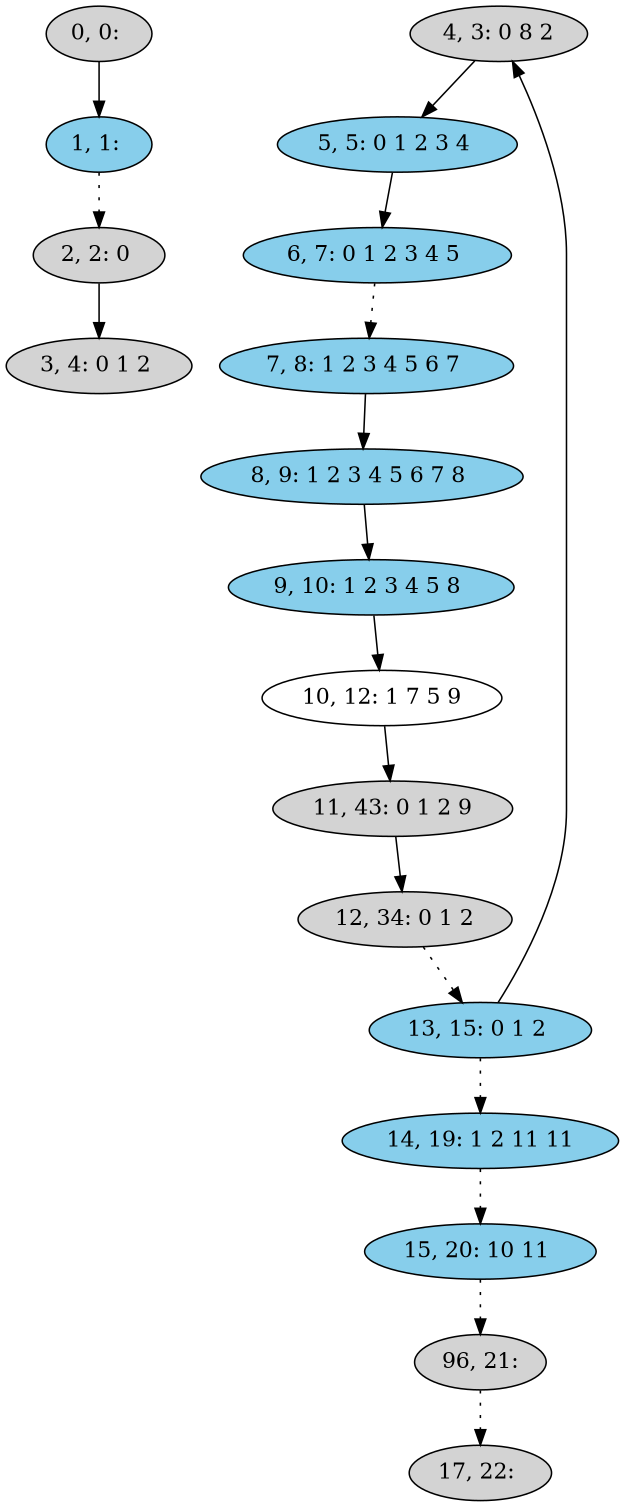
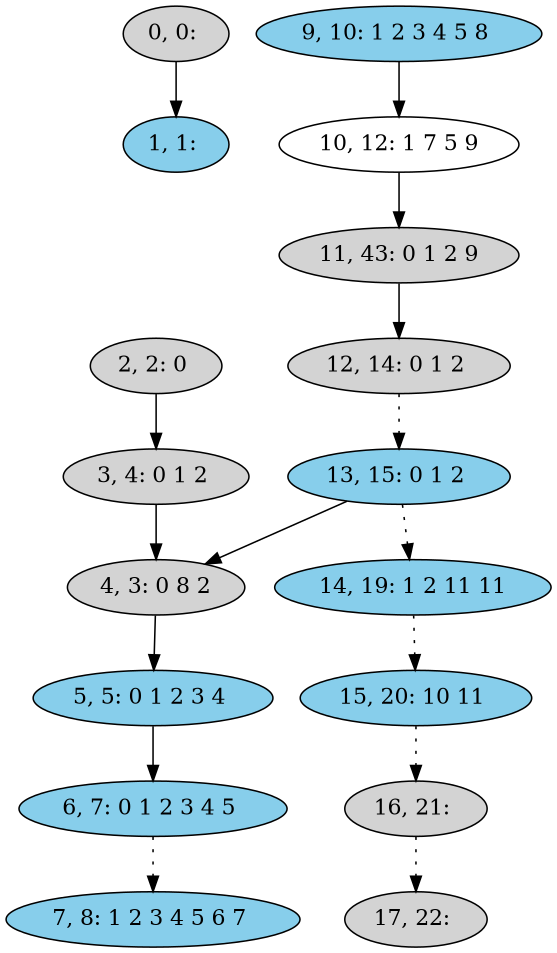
edge "1, 1:" -> "2, 2: 0": removed
node "8, 9: 1 2 3 4 5 6 7 8": removed
edge "3, 4: 0 1 2" -> "4, 3: 0 8 2": added
node "12, 34: 0 1 2": label "12, 34: 0 1 2" -> "12, 14: 0 1 2"
node "96, 21:": label "96, 21:" -> "16, 21:"
